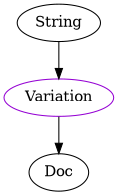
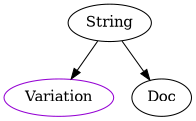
edge "Variation" -> "Doc": now "String" -> "Doc"
